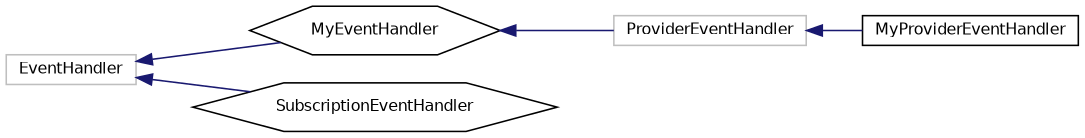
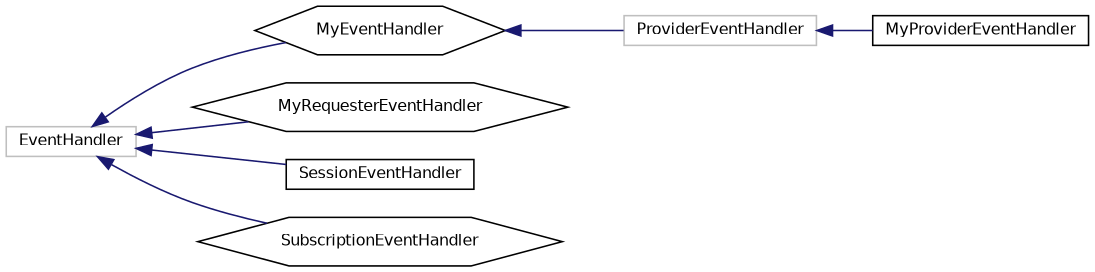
node "MyRequesterEventHandler": added
node "SessionEventHandler": added
